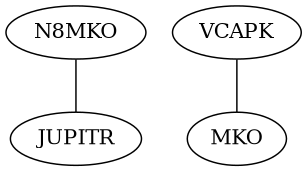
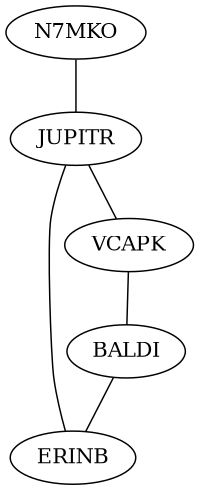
node "N8MKO": label "N8MKO" -> "N7MKO"
node "MKO": label "MKO" -> "BALDI"
edge "JUPITR" -- "VCAPK": added
node "ERINB": added
